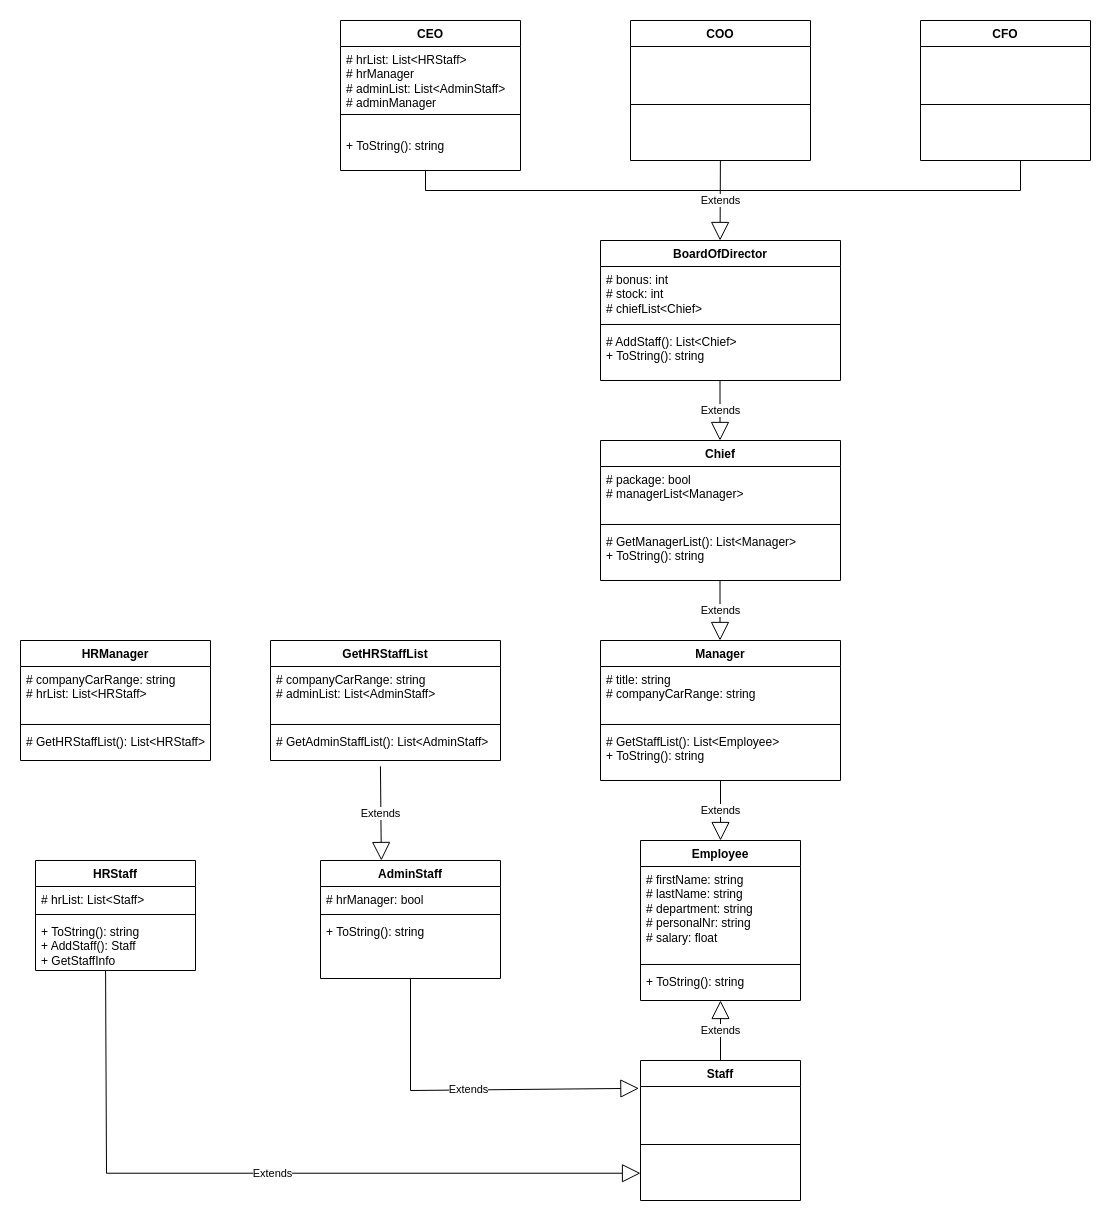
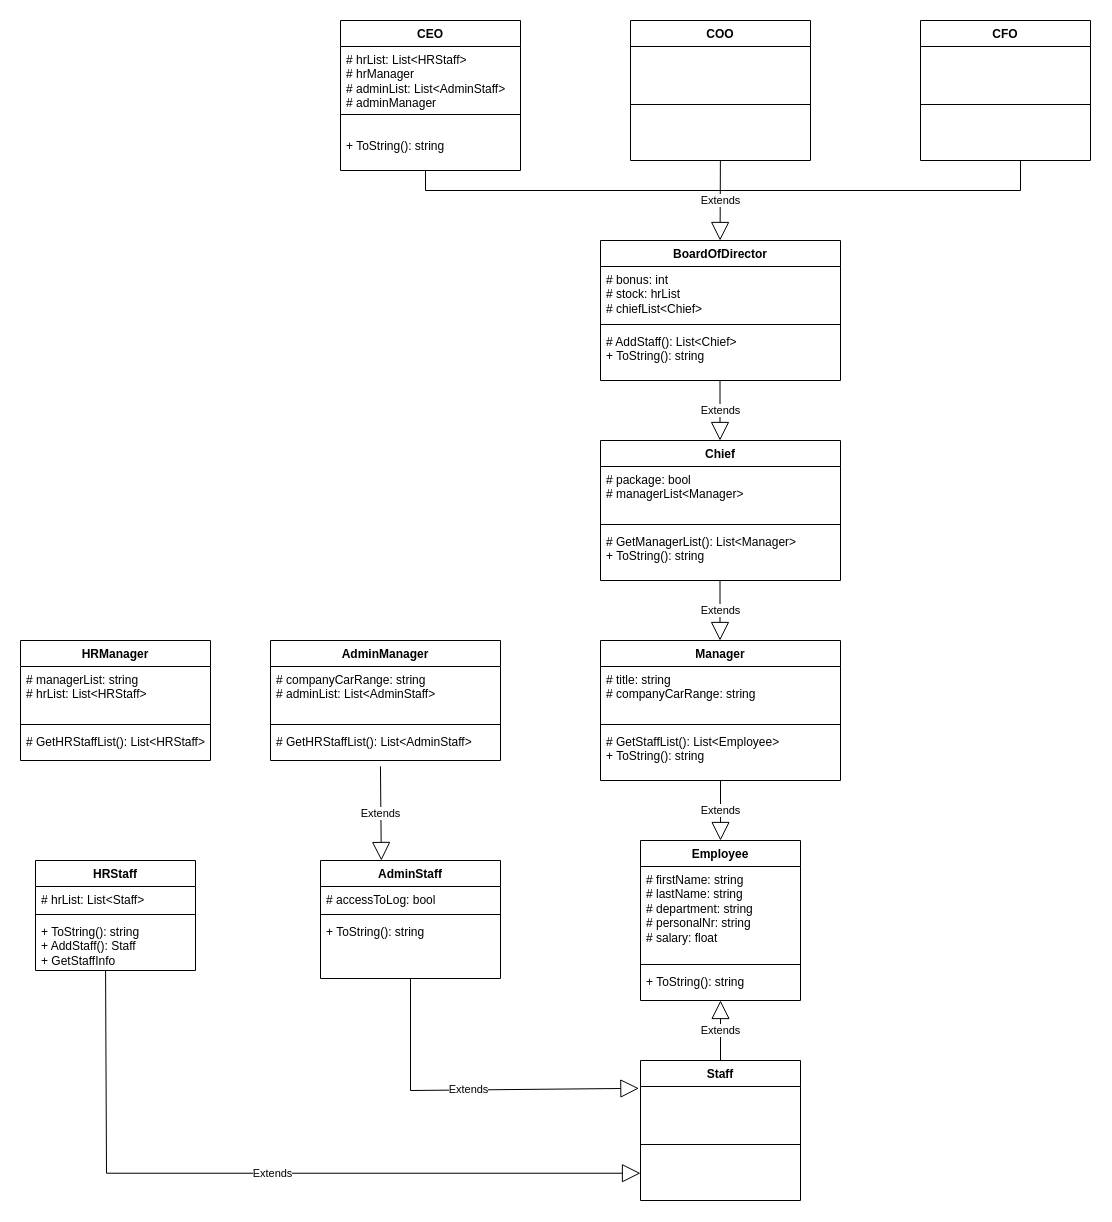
node "# bonus: int # stock: int # chiefList<Chief>": label "# bonus: int # stock: int # chiefList<Chief>" -> "# bonus: int # stock: hrList # chiefList<Chief>"
node "GetHRStaffList": label "GetHRStaffList" -> "AdminManager"
node "# companyCarRange: string # hrList: List<HRStaff>": label "# companyCarRange: string # hrList: List<HRStaff>" -> "# managerList: string # hrList: List<HRStaff>"
node "# GetAdminStaffList(): List<AdminStaff>": label "# GetAdminStaffList(): List<AdminStaff>" -> "# GetHRStaffList(): List<AdminStaff>"
node "# hrManager: bool": label "# hrManager: bool" -> "# accessToLog: bool"
